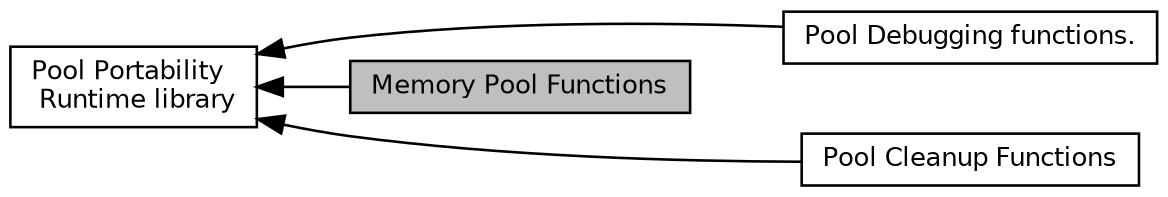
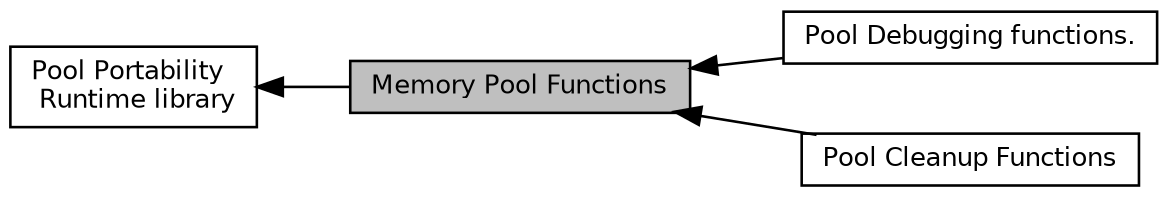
edge "Pool Debugging functions." -> "Pool Portability Runtime library": now "Pool Debugging functions." -> "Memory Pool Functions"
edge "Pool Cleanup Functions" -> "Pool Portability Runtime library": now "Pool Cleanup Functions" -> "Memory Pool Functions"
